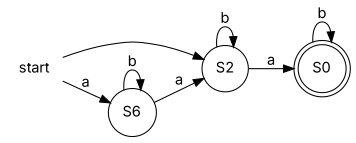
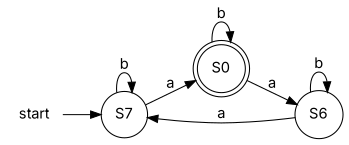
node "S2": label "S2" -> "S7"
edge "start" -> "S6": now "S0" -> "S6"
